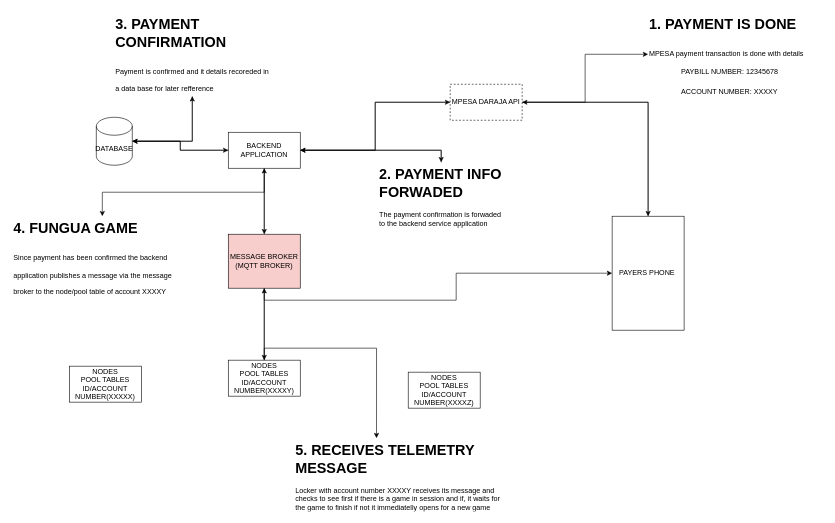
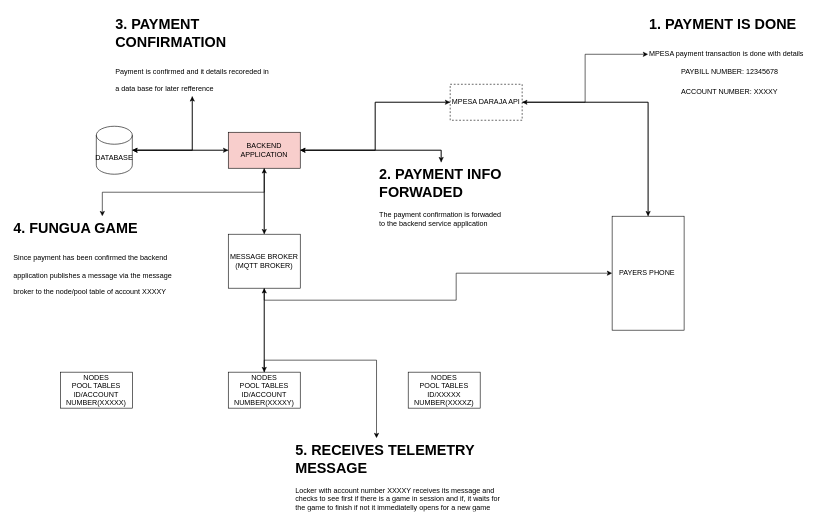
node "DATABASE": moved (114, 141) -> (114, 150)
node "BACKEND APPLICATION": fillcolor #ffffff -> #f8cecc
node "MESSAGE BROKER (MQTT BROKER)": fillcolor #f8cecc -> #ffffff
node "NODES POOL TABLES ID/ACCOUNT NUMBER(XXXXY)": moved (264, 378) -> (264, 390)
node "NODES POOL TABLES ID/ACCOUNT NUMBER(XXXXX)": moved (105, 384) -> (96, 390)
node "NODES POOL TABLES ID/ACCOUNT NUMBER(XXXXZ)": label "NODES POOL TABLES ID/ACCOUNT NUMBER(XXXXZ)" -> "NODES POOL TABLES ID/XXXXX NUMBER(XXXXZ)"
